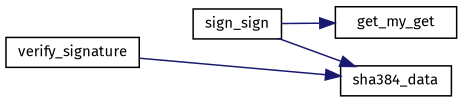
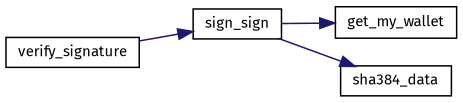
node "get_my_get": label "get_my_get" -> "get_my_wallet"
edge "verify_signature" -> "sha384_data": now "verify_signature" -> "sign_sign"
